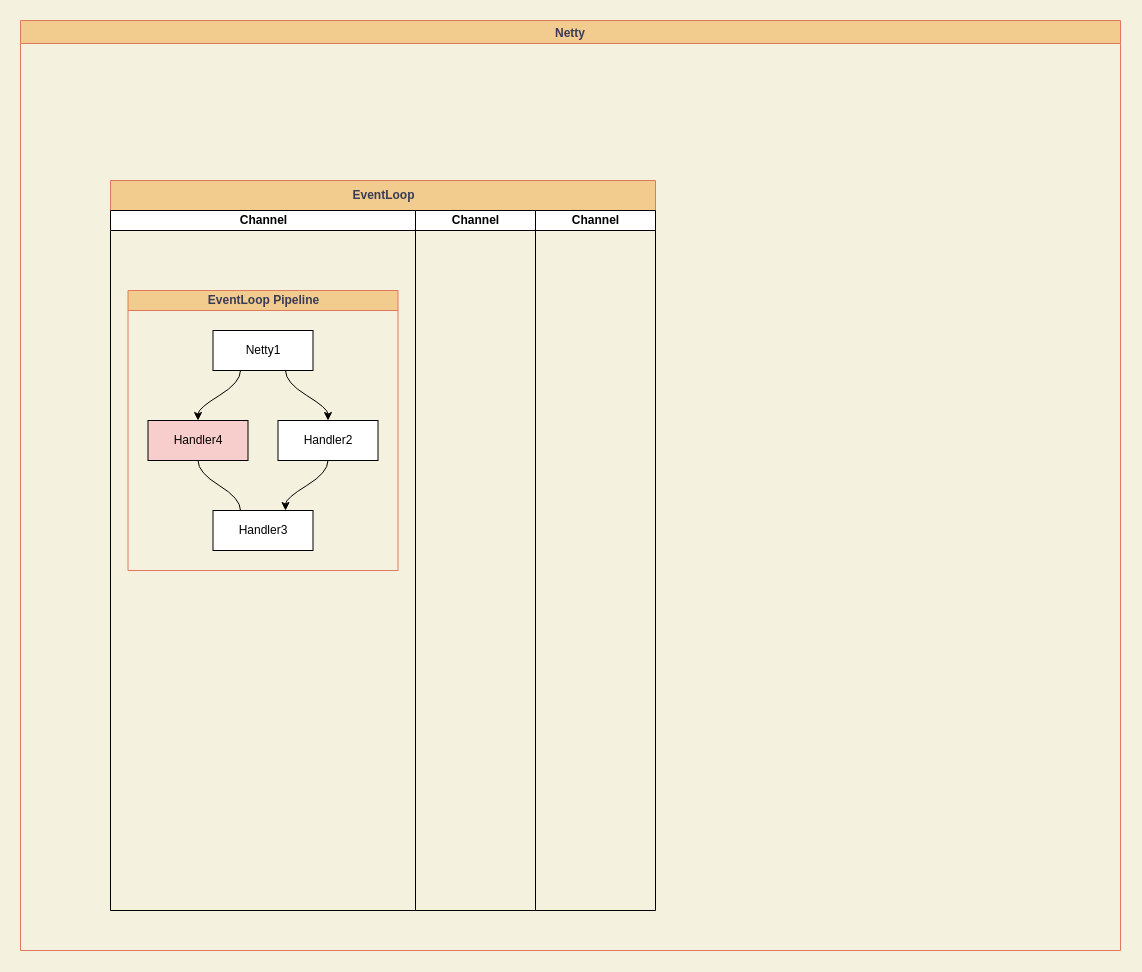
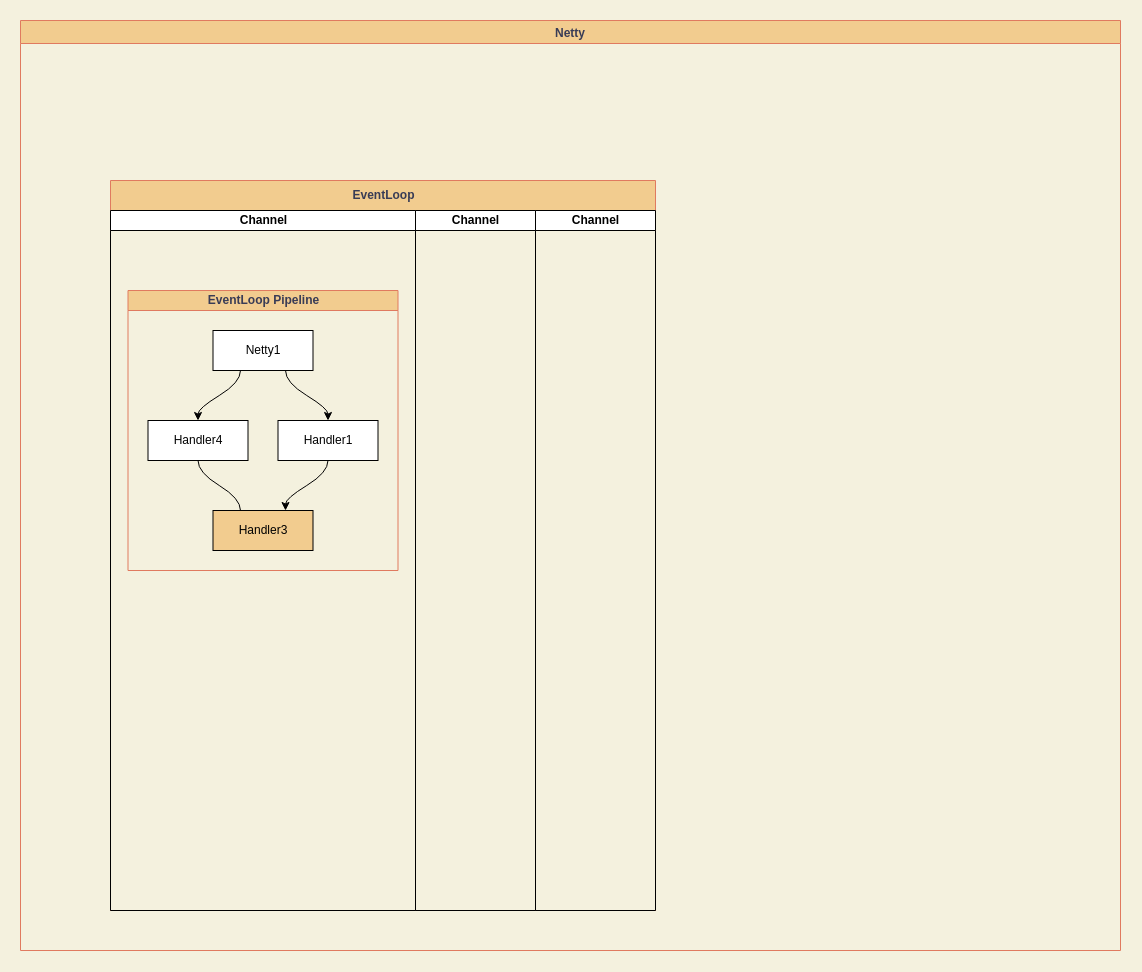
node "Handler4": fillcolor #f8cecc -> #ffffff
node "Handler2": label "Handler2" -> "Handler1"
node "Handler3": fillcolor #ffffff -> #f2cc8f
